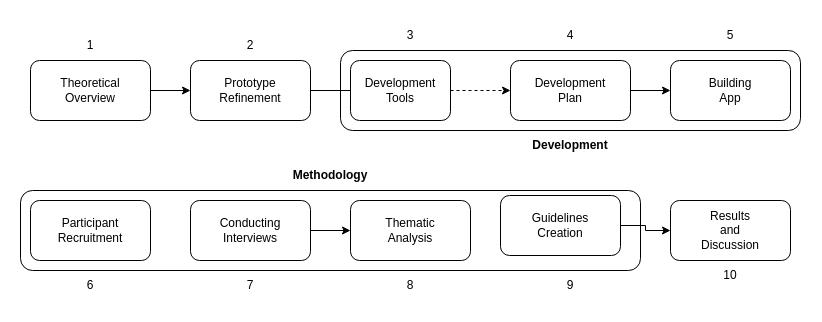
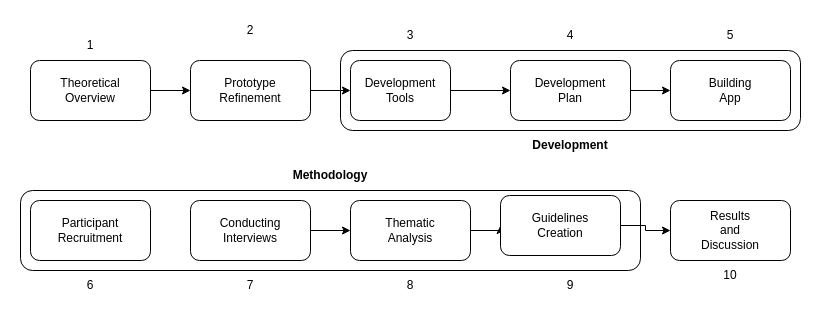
node "2": moved (251, 46) -> (251, 31)
edge "Prototype Refinement" -- "Development Tools": arrowhead none -> classic
edge "Development Tools" -> "Development Plan": style dashed -> solid
edge "Thematic Analysis" -> "Guidelines Creation": added
